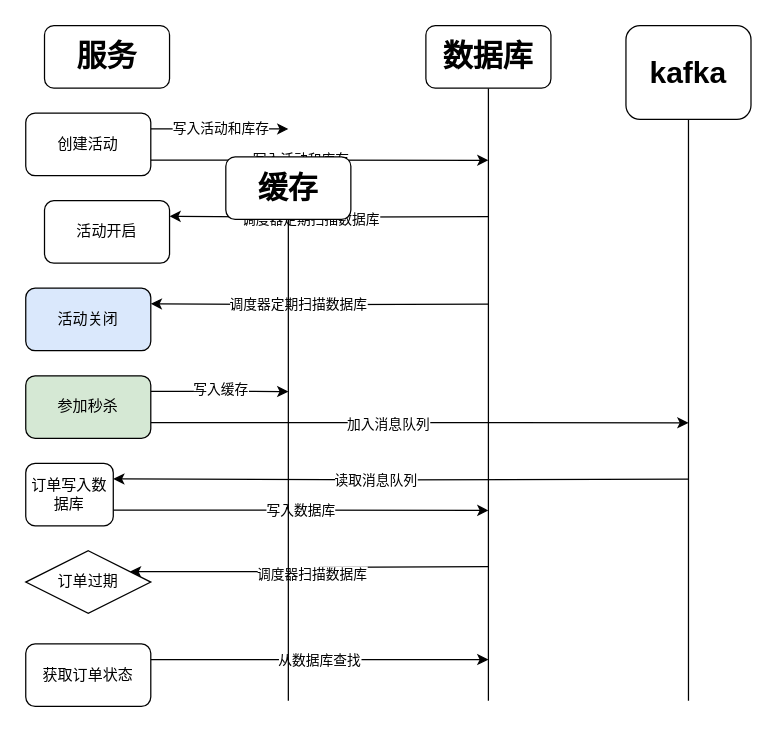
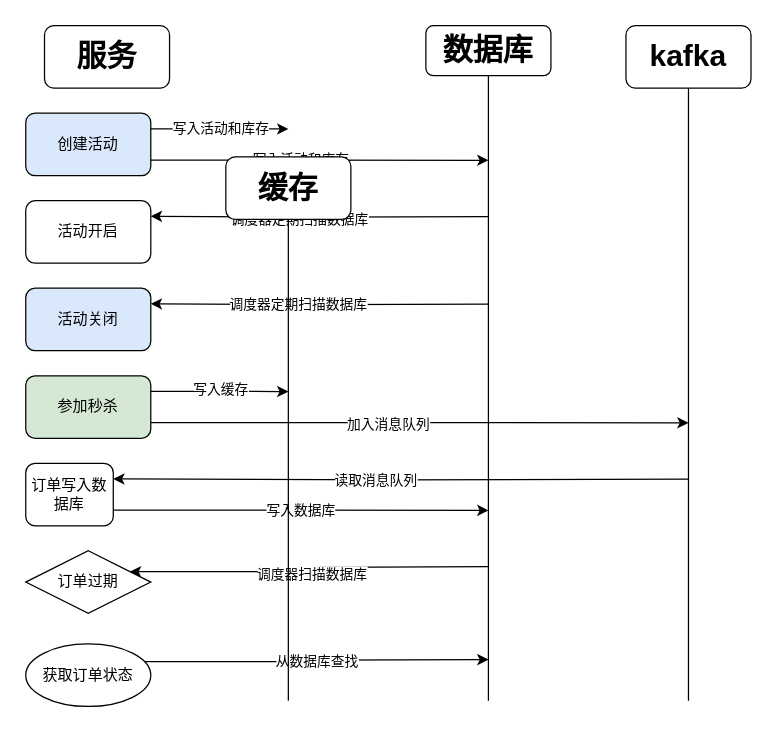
node "数据库": size 125x63 -> 125x50
node "kafka": size 125x94 -> 125x63
node "创建活动": fillcolor #ffffff -> #dae8fc
node "活动开启": moved (107, 232) -> (88, 232)
node "获取订单状态": shape rounded rectangle -> ellipse
